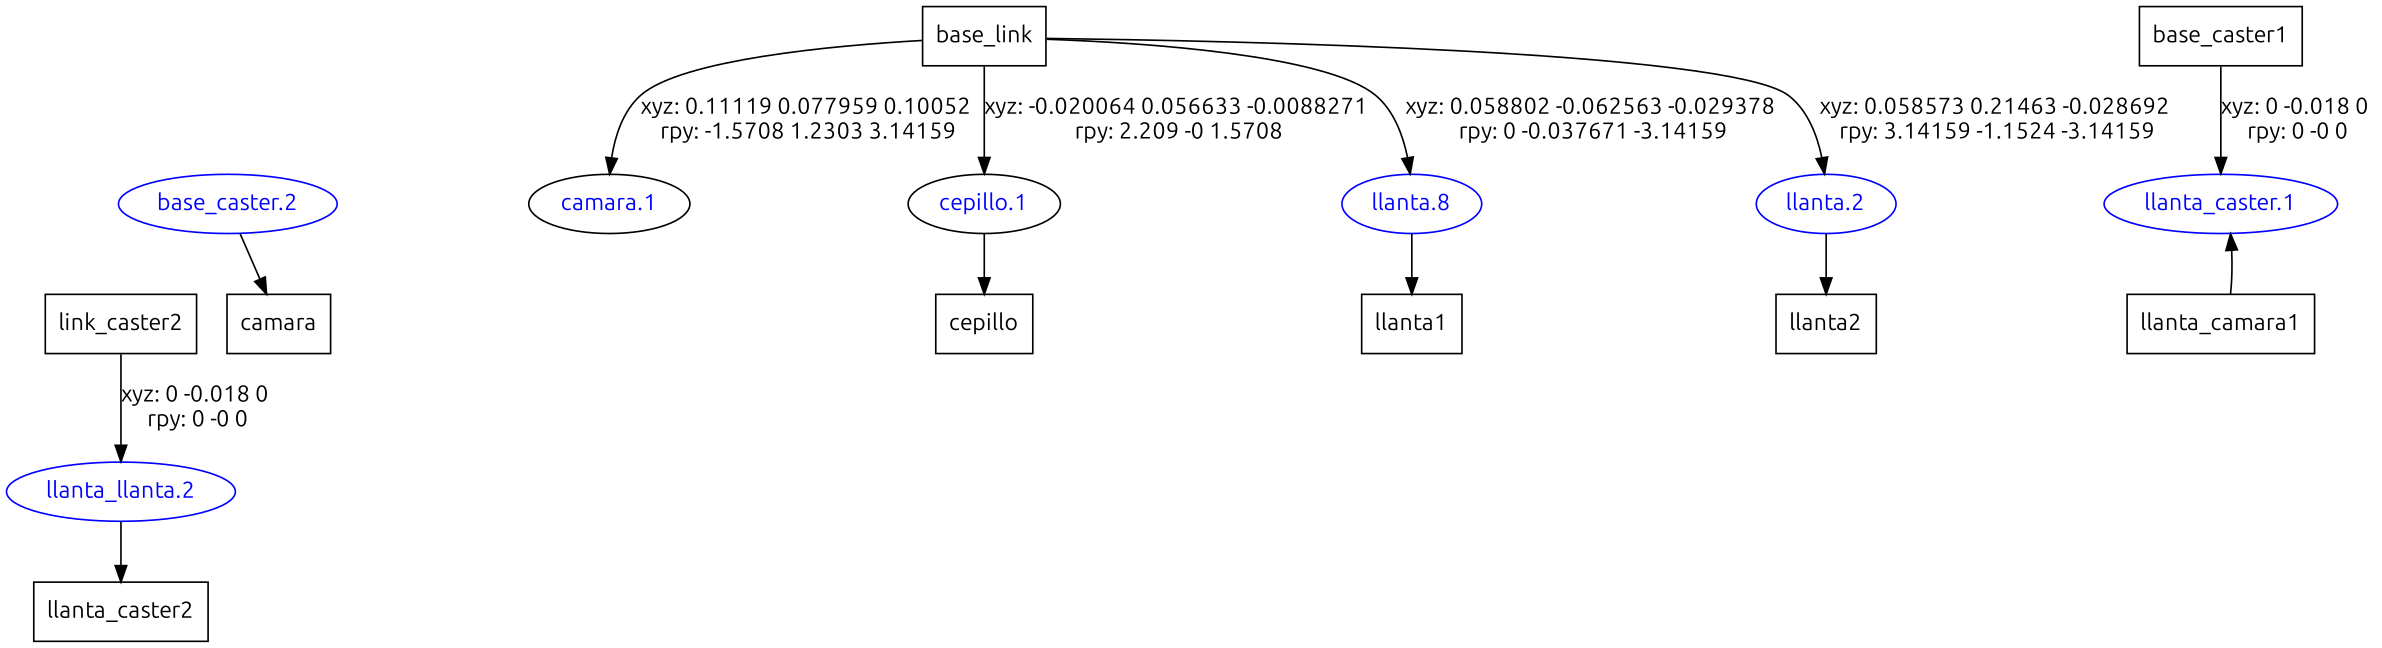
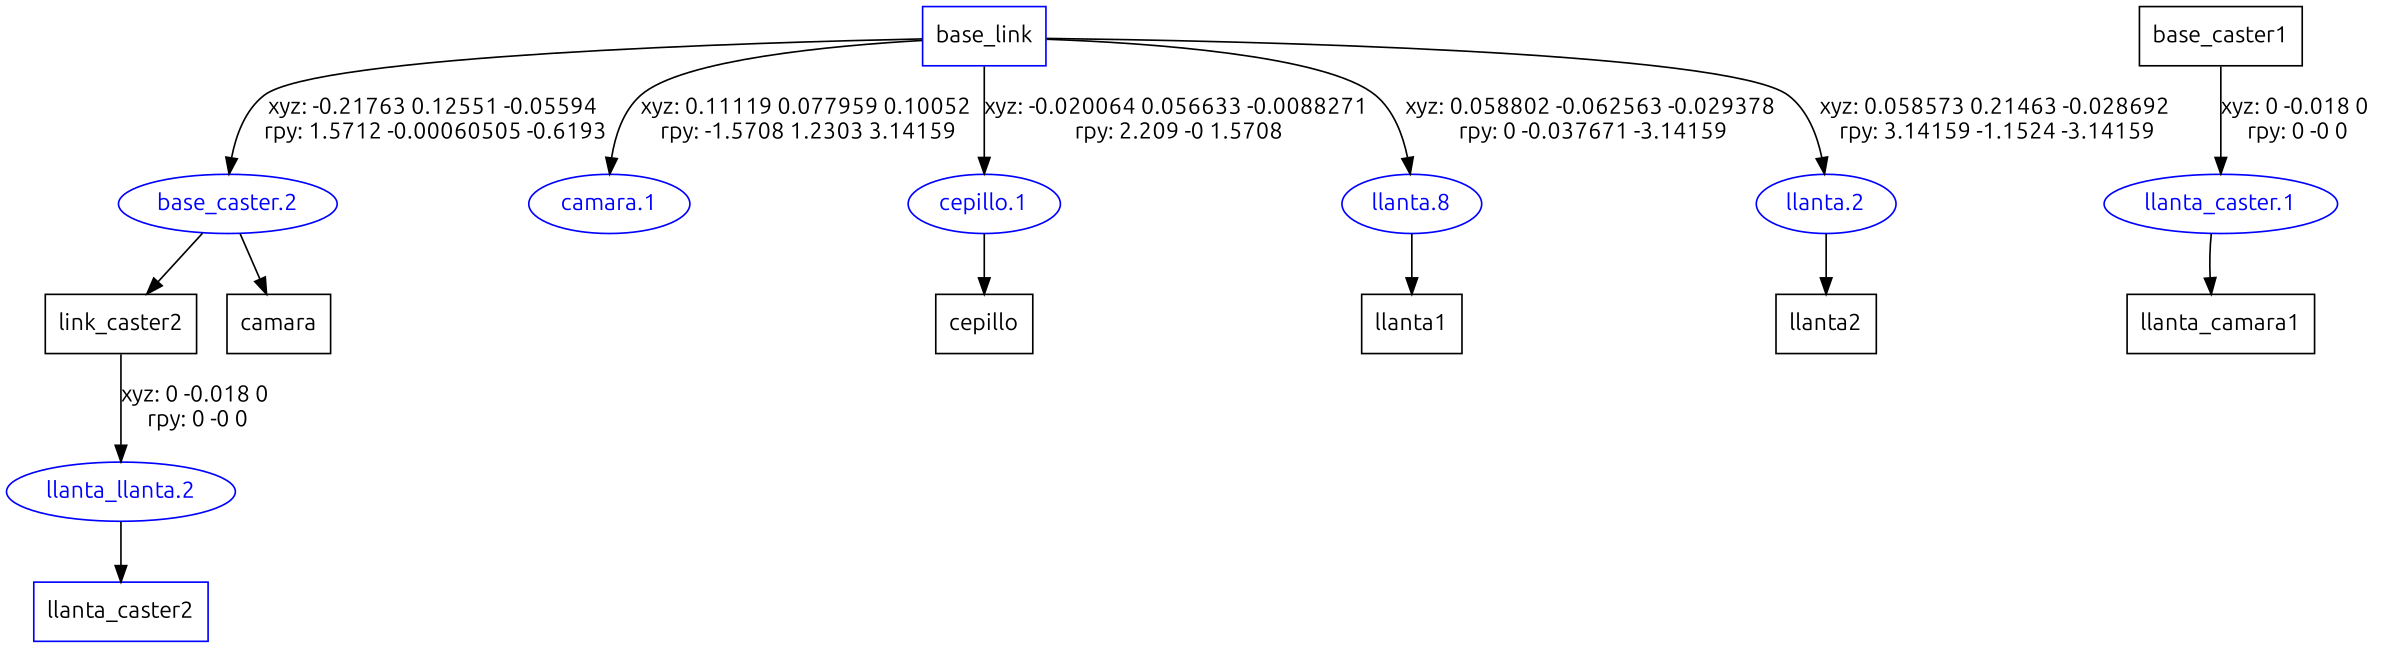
node "base_link": color black -> blue
edge "base_link" -> "base_caster.2": added, label "xyz: -0.21763 0.12551 -0.05594 rpy: 1.5712 -0.00060505 -0.6193"
node "camara.1": color black -> blue
node "cepillo.1": color black -> blue
edge "base_caster.2" -> "link_caster2": added
edge "llanta_camara1" -> "llanta_caster.1": reversed
node "llanta_caster2": color black -> blue
